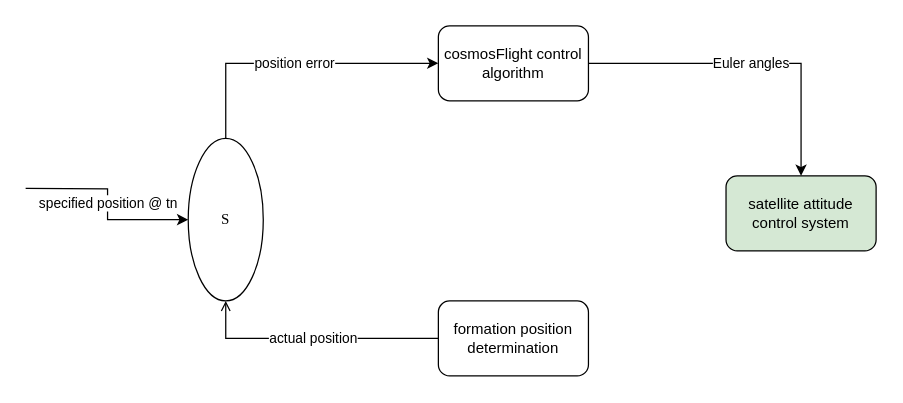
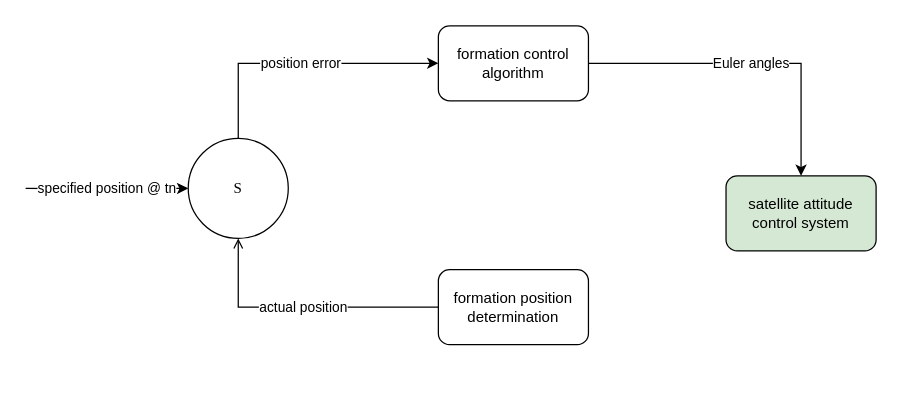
node "cosmosFlight control algorithm": label "cosmosFlight control algorithm" -> "formation control algorithm"
node "S": size 75x163 -> 100x100
node "formation position determination": moved (513, 338) -> (513, 307)
